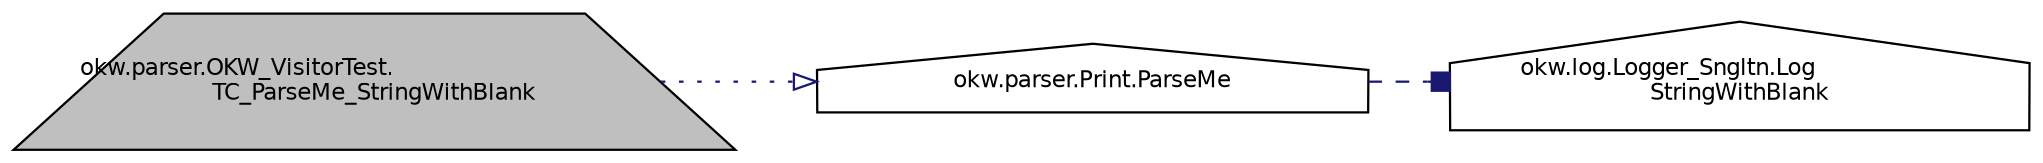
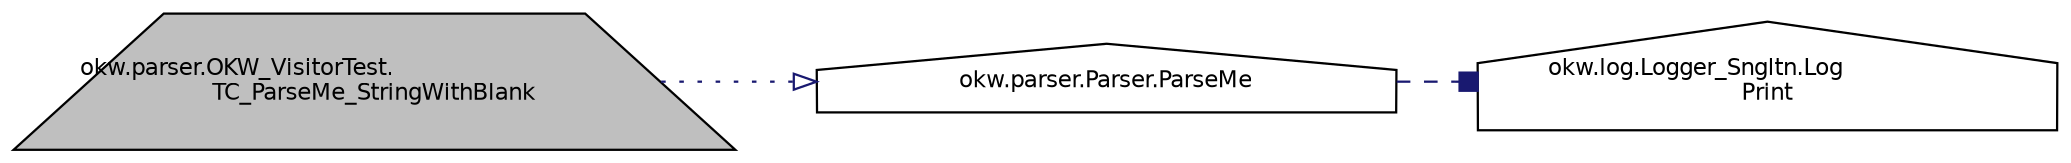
node "okw.parser.Print.ParseMe": label "okw.parser.Print.ParseMe" -> "okw.parser.Parser.ParseMe"
node "okw.log.Logger_Sngltn.Log StringWithBlank": label "okw.log.Logger_Sngltn.Log StringWithBlank" -> "okw.log.Logger_Sngltn.Log Print"
